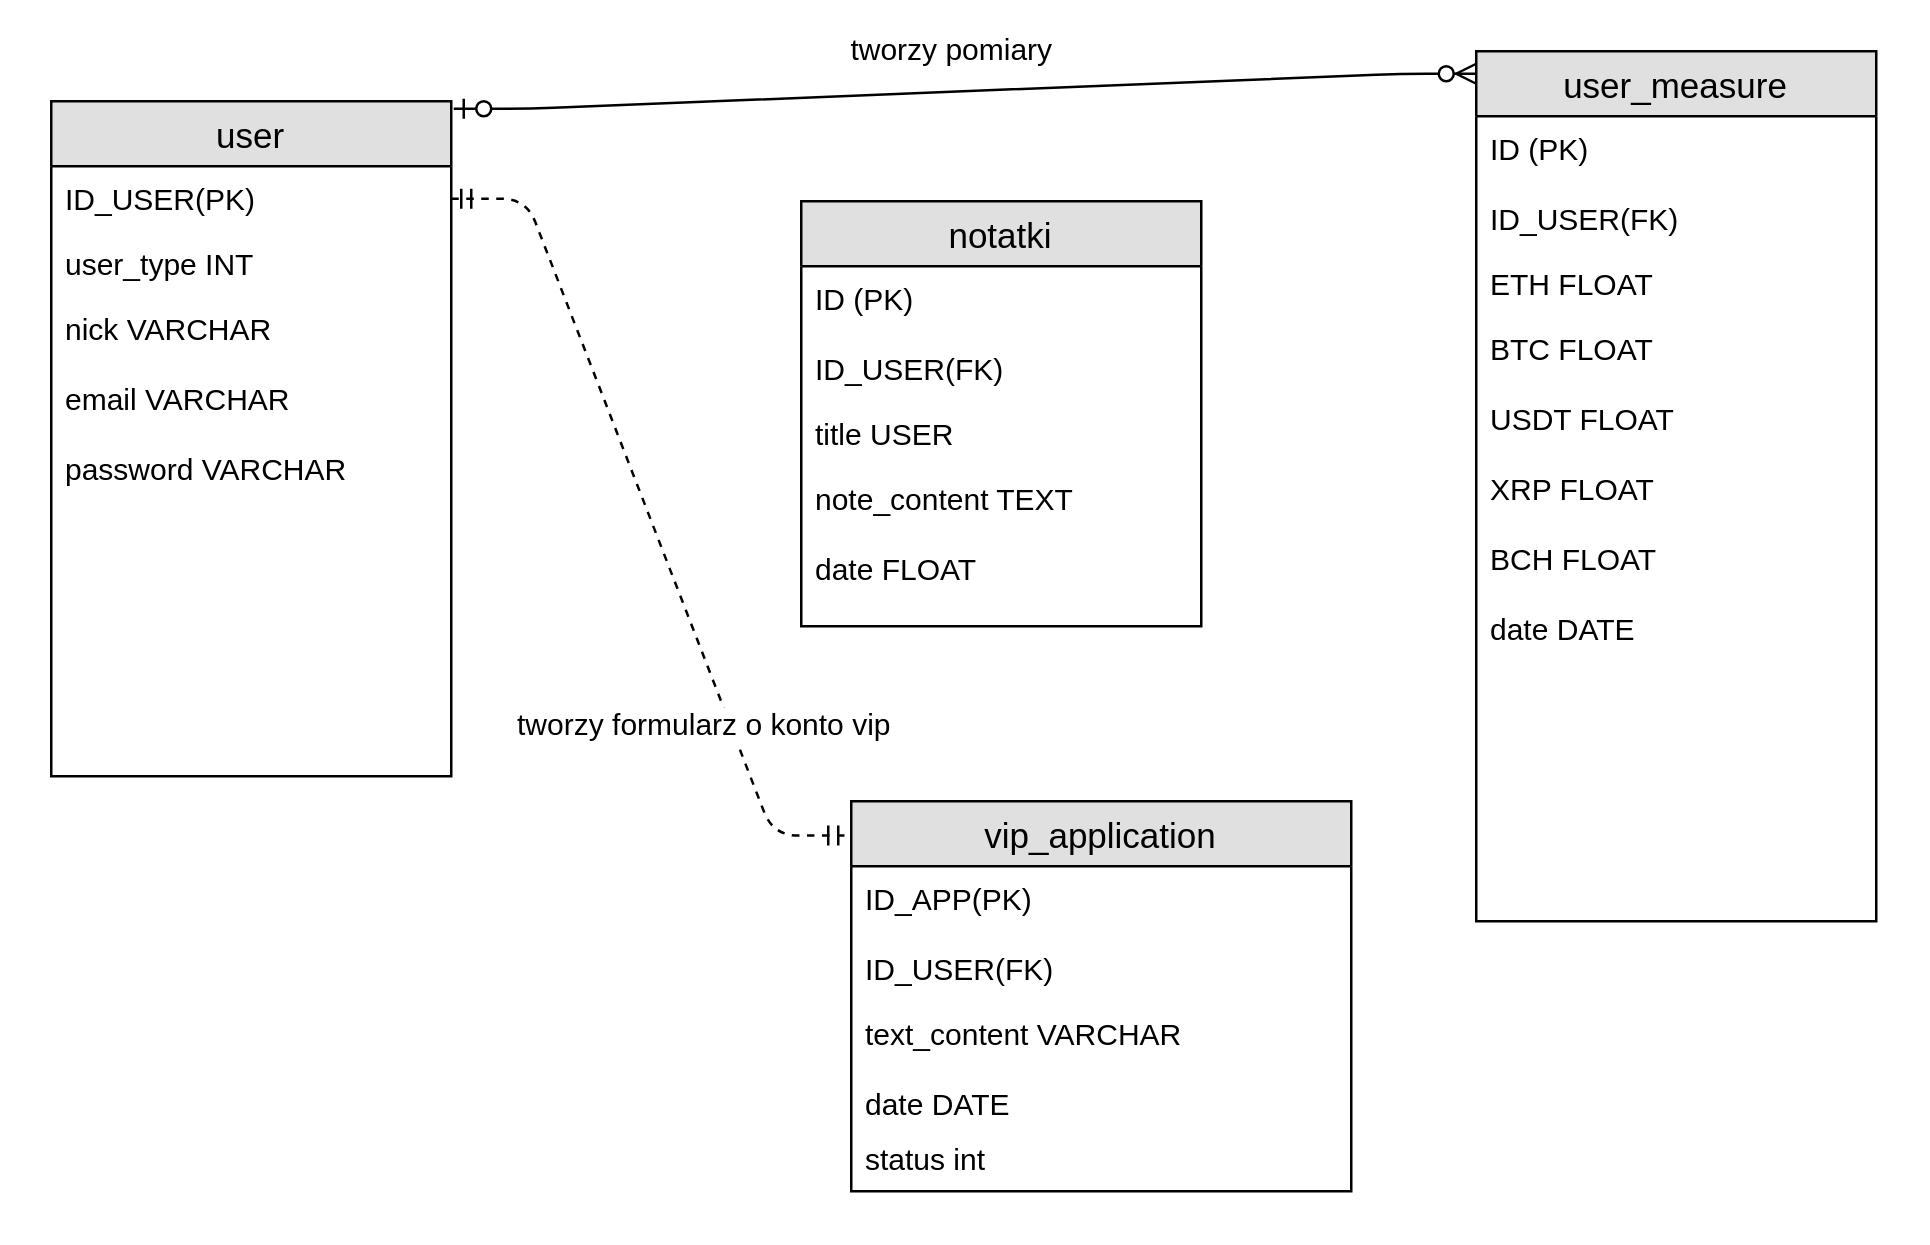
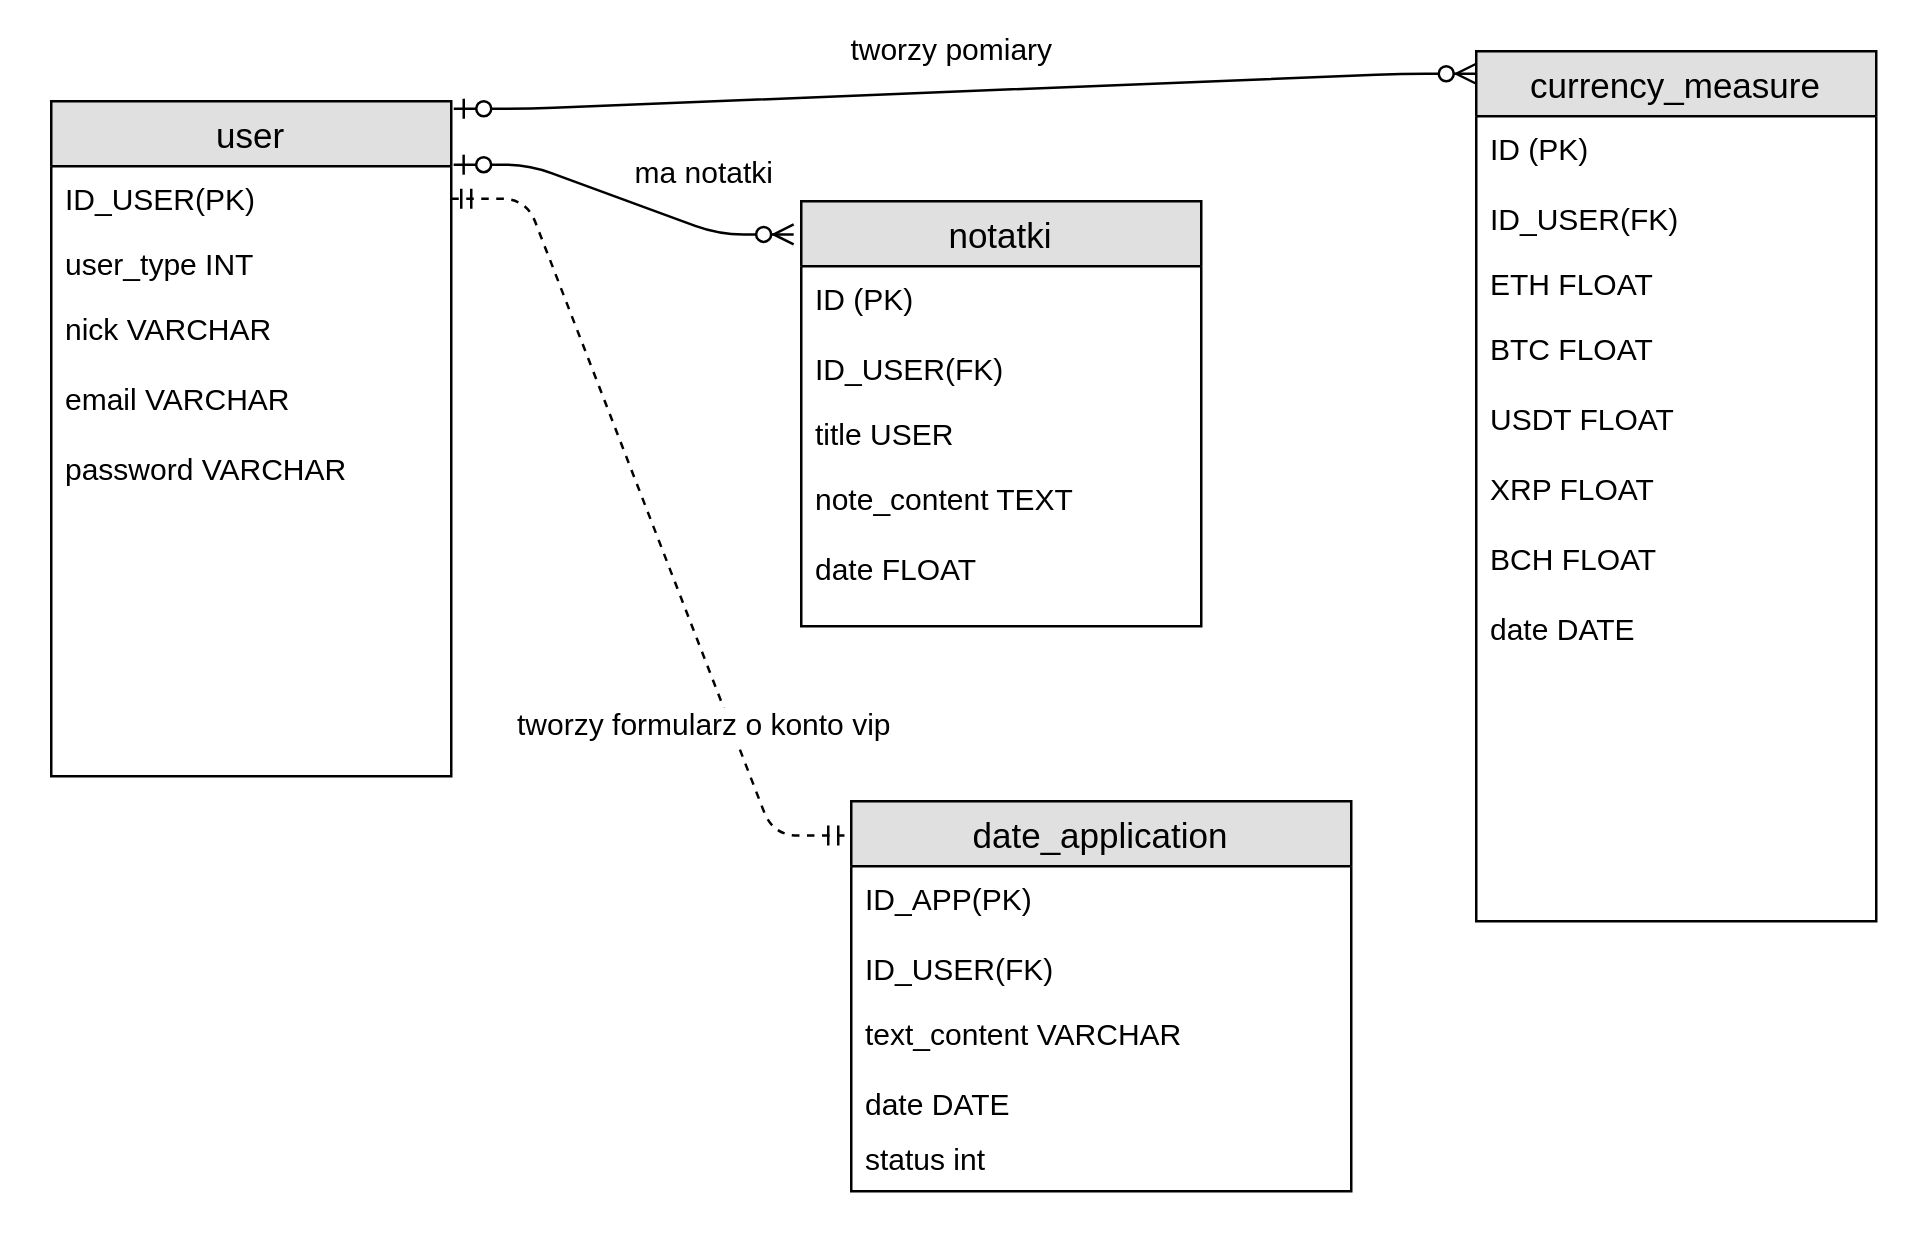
node "user_measure": label "user_measure" -> "currency_measure"
edge "notatki" -- "user": added, label "ma notatki"
node "vip_application": label "vip_application" -> "date_application"
